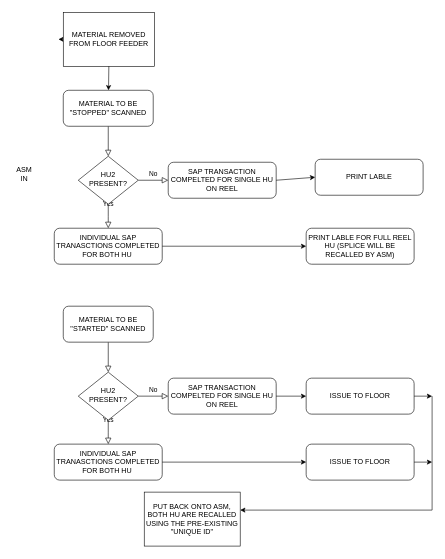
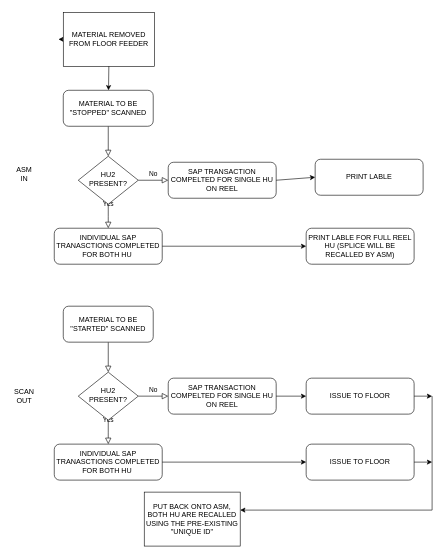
node "SCAN OUT": added
